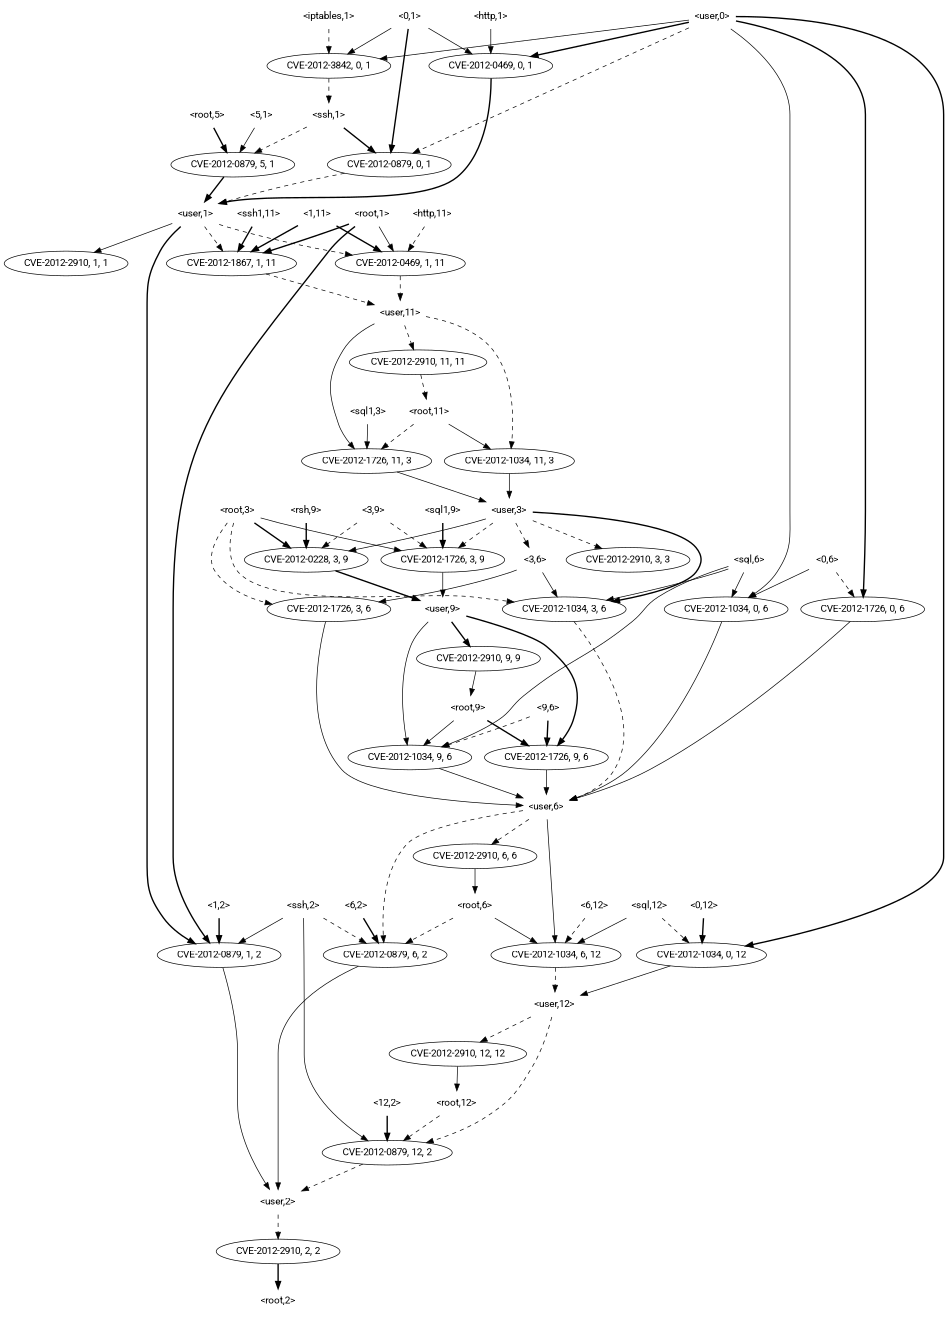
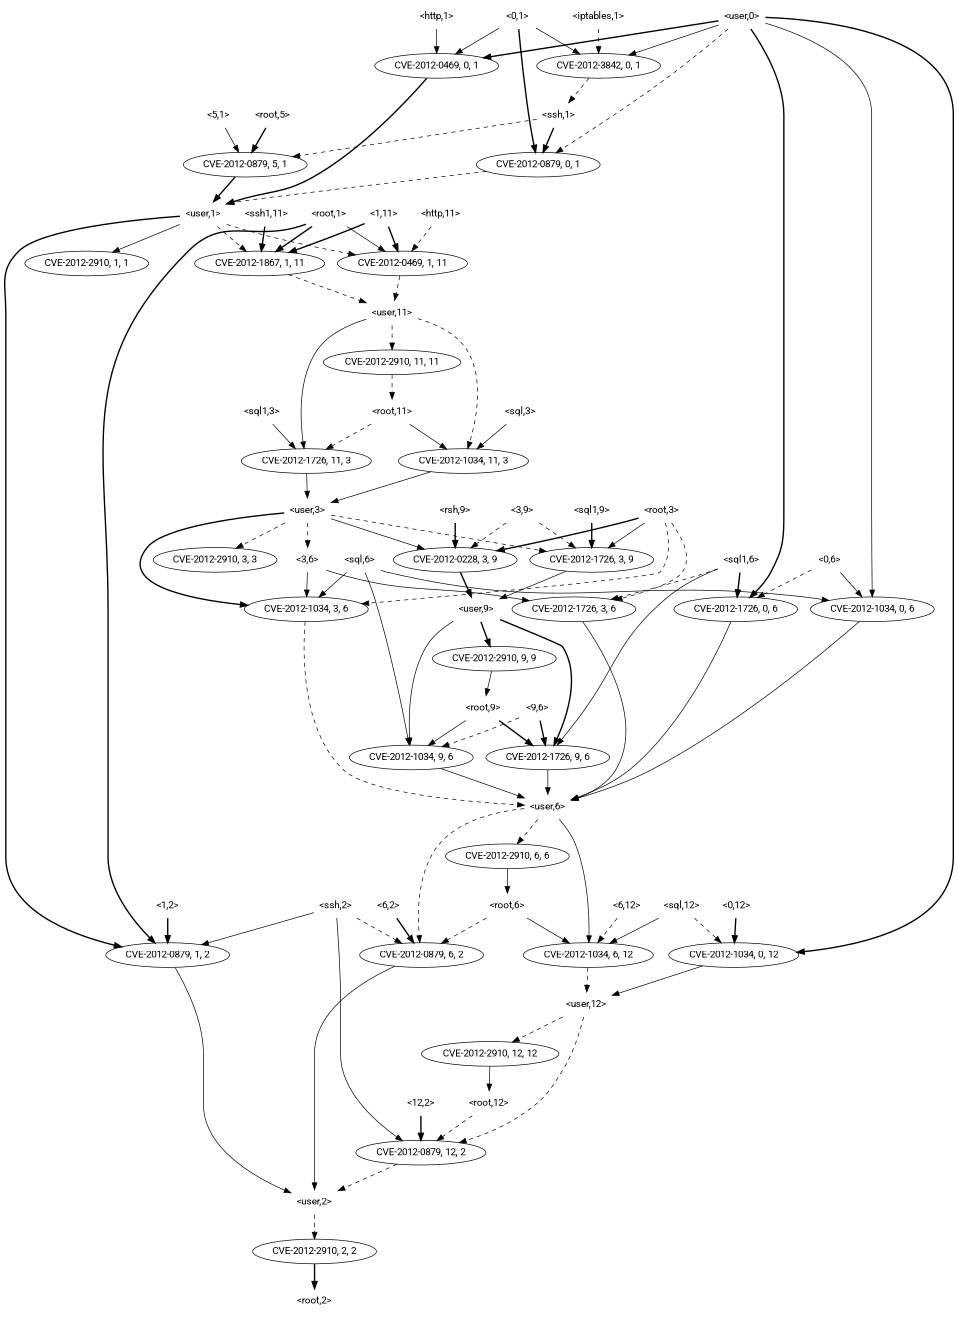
node "<sql,3>": added
node "<sql1,6>": added
